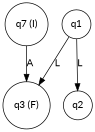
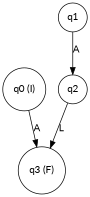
node "q7 (I)": label "q7 (I)" -> "q0 (I)"
edge "q1" -> "q3 (F)": now "q2" -> "q3 (F)"
edge "q1" -> "q2": label "L" -> "A"
